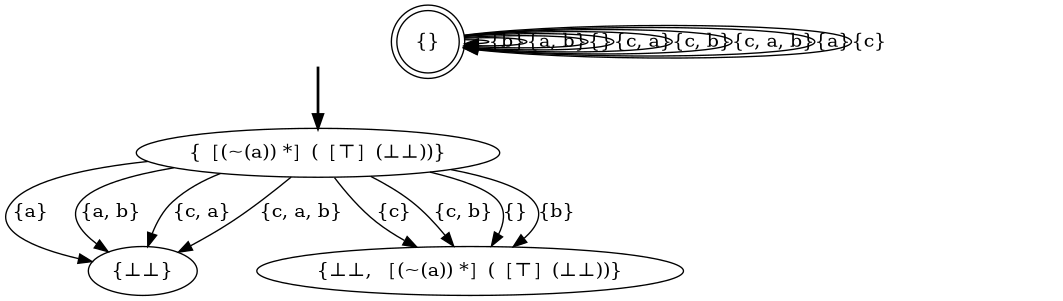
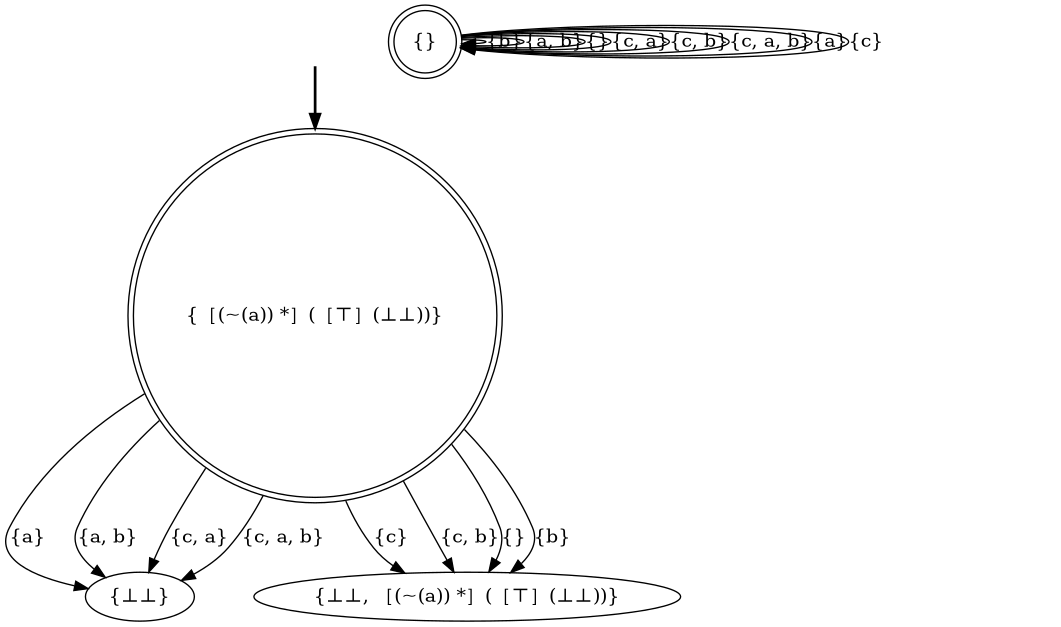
node "{［(~(a)) *］(［⊤］(⊥⊥))}": shape ellipse -> doublecircle
